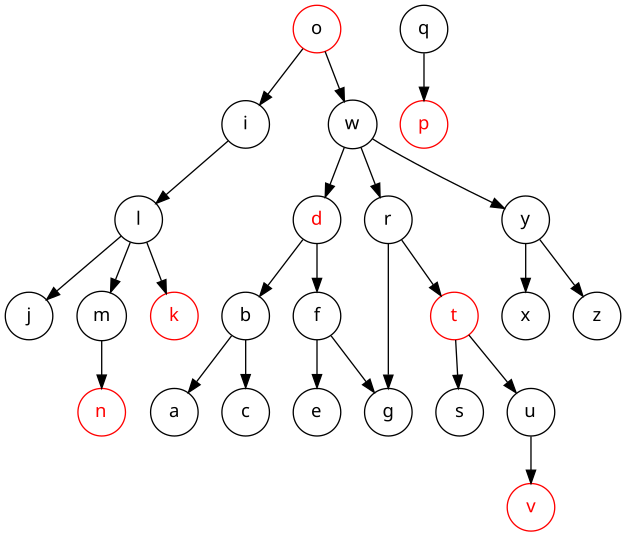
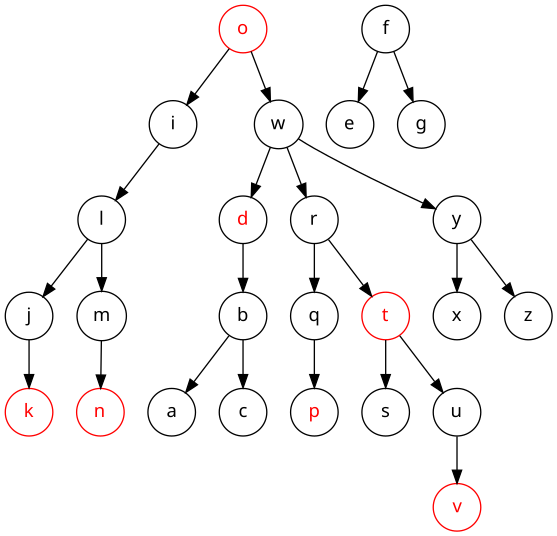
node "o": fontcolor Black -> Red
node "p": color Red -> Black
edge "d" -> "f": removed
edge "l" -> "k": now "j" -> "k"
edge "r" -> "g": now "r" -> "q"
